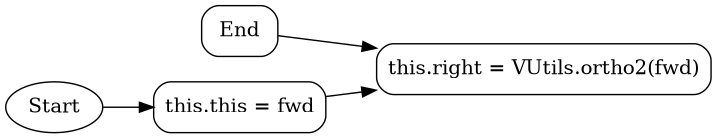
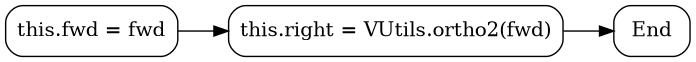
edge "End" -> "this.right = VUtils.ortho2(fwd)": reversed
node "Start": removed
node "this.this = fwd": label "this.this = fwd" -> "this.fwd = fwd"
